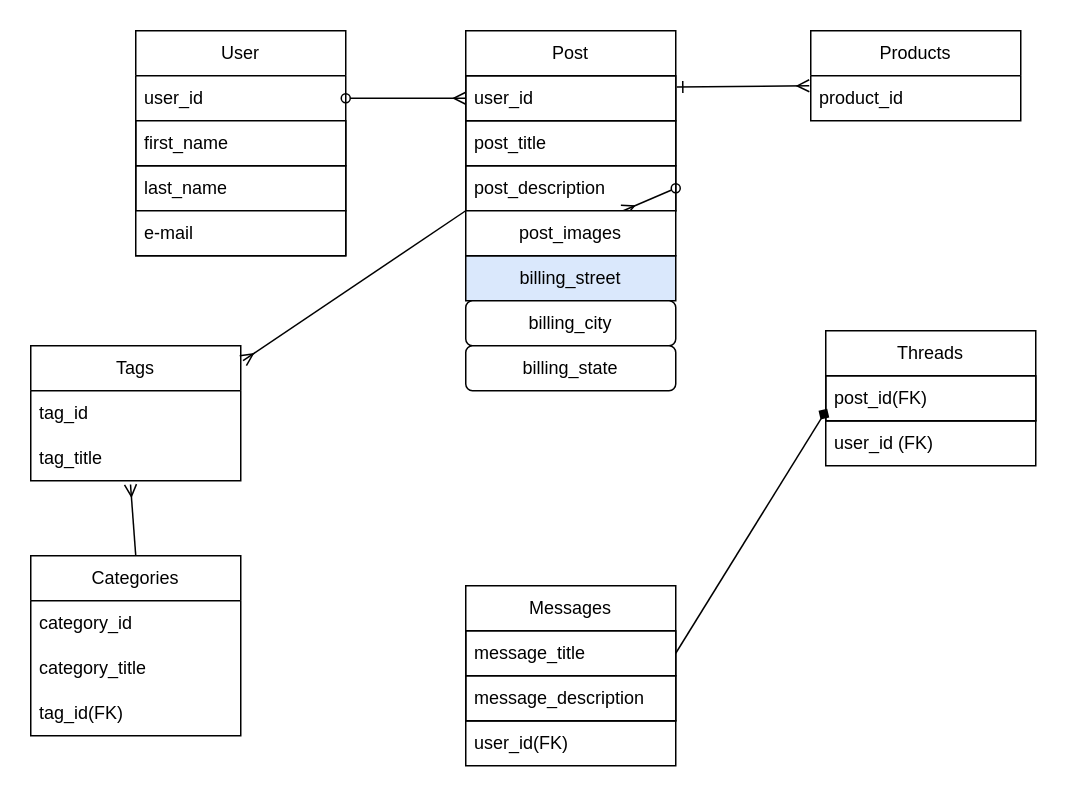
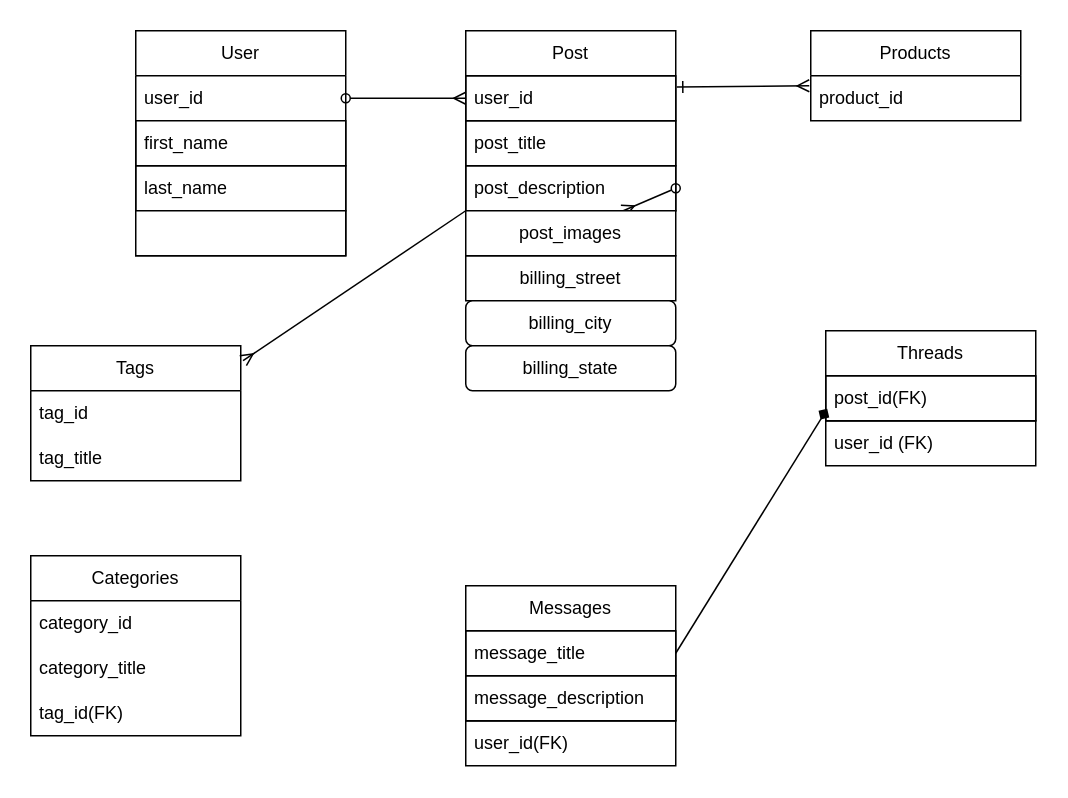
node "e-mail": removed
node "billing_street": fillcolor #dae8fc -> #ffffff
edge "Categories" -> "tag_title": removed
